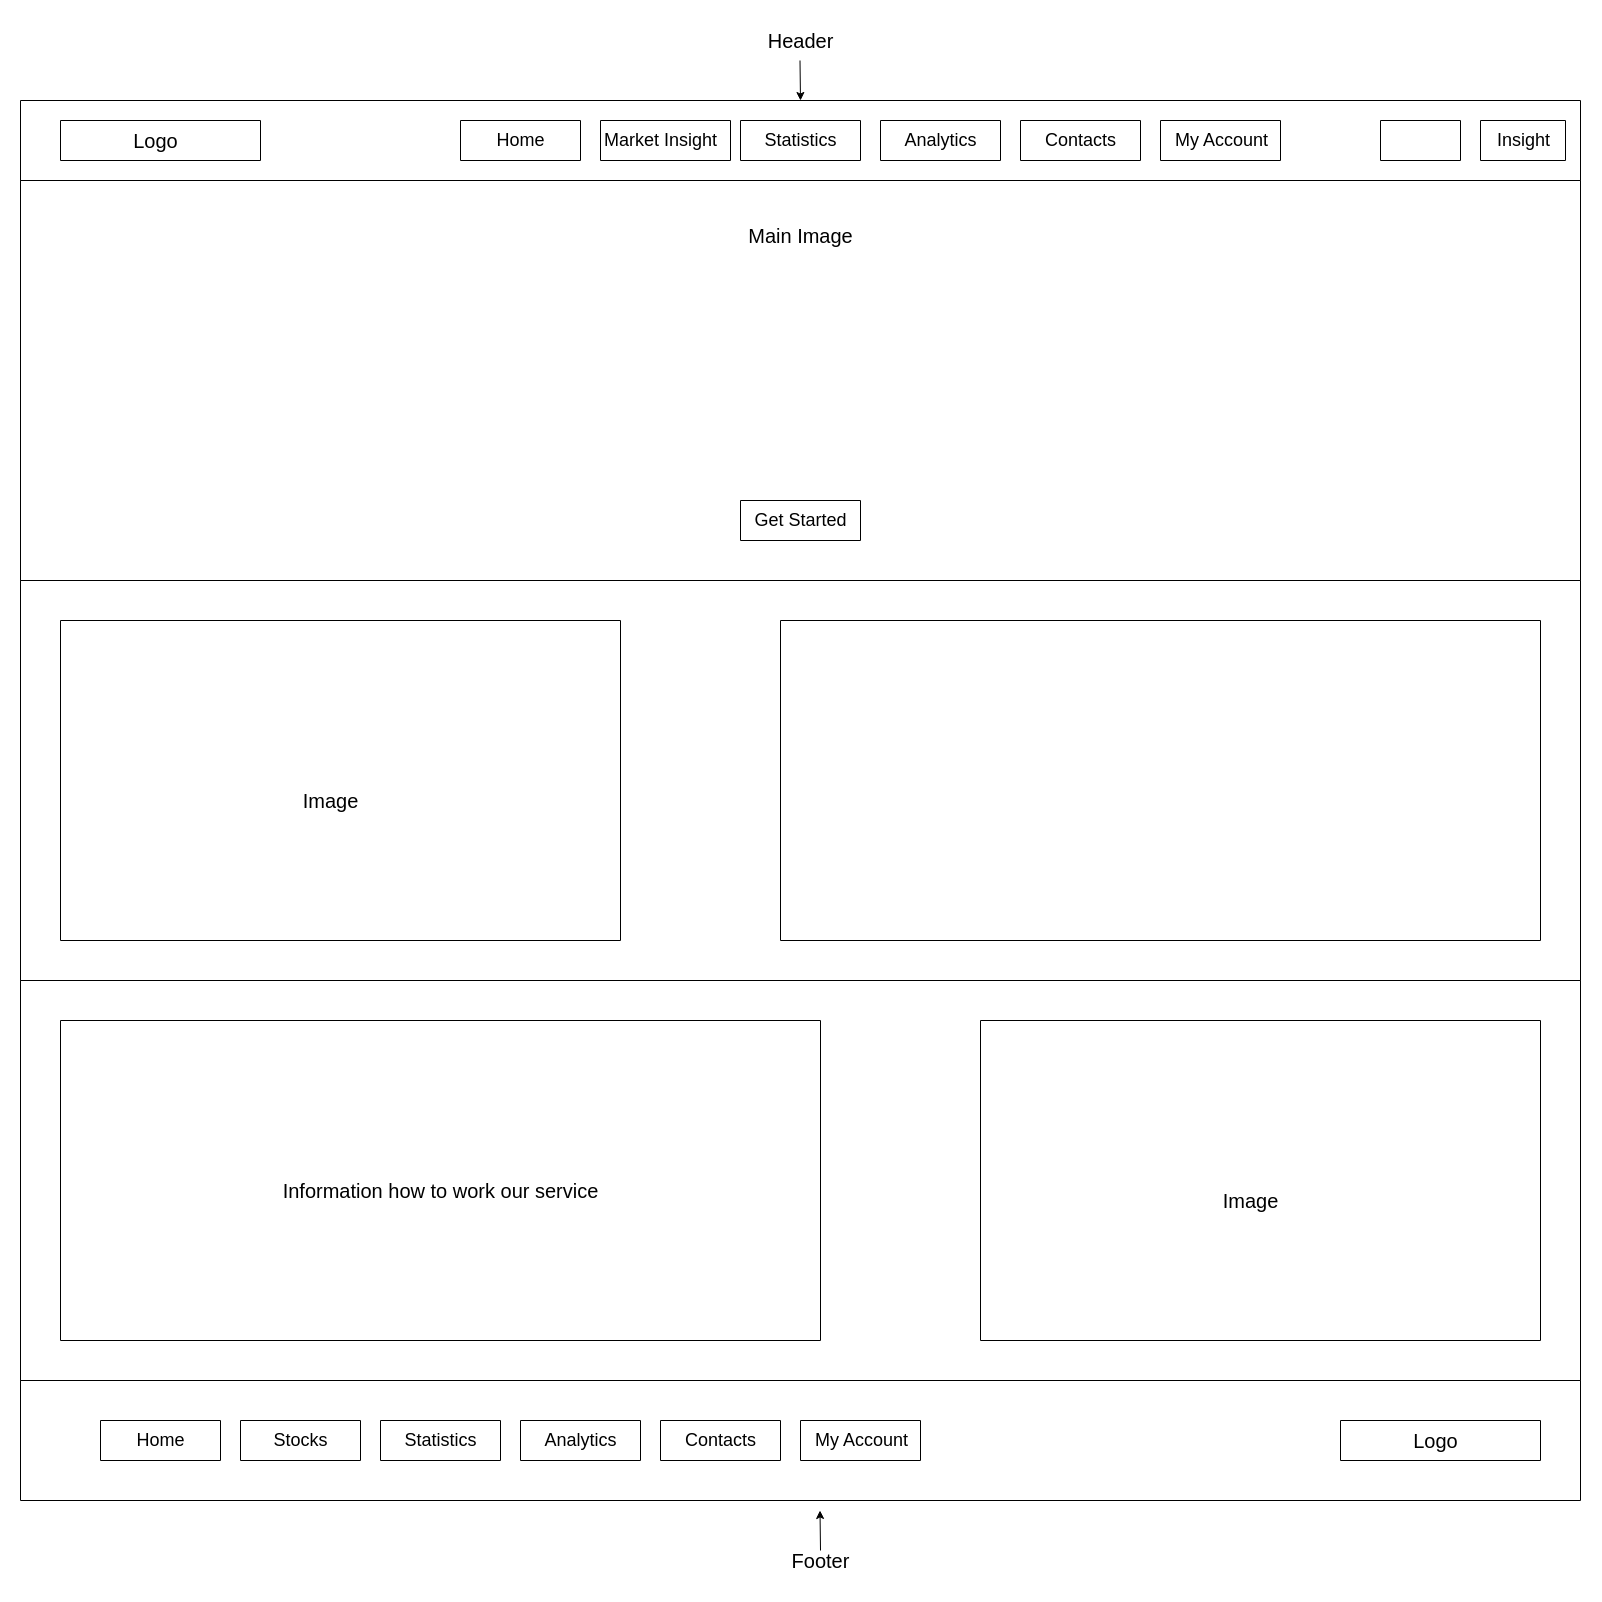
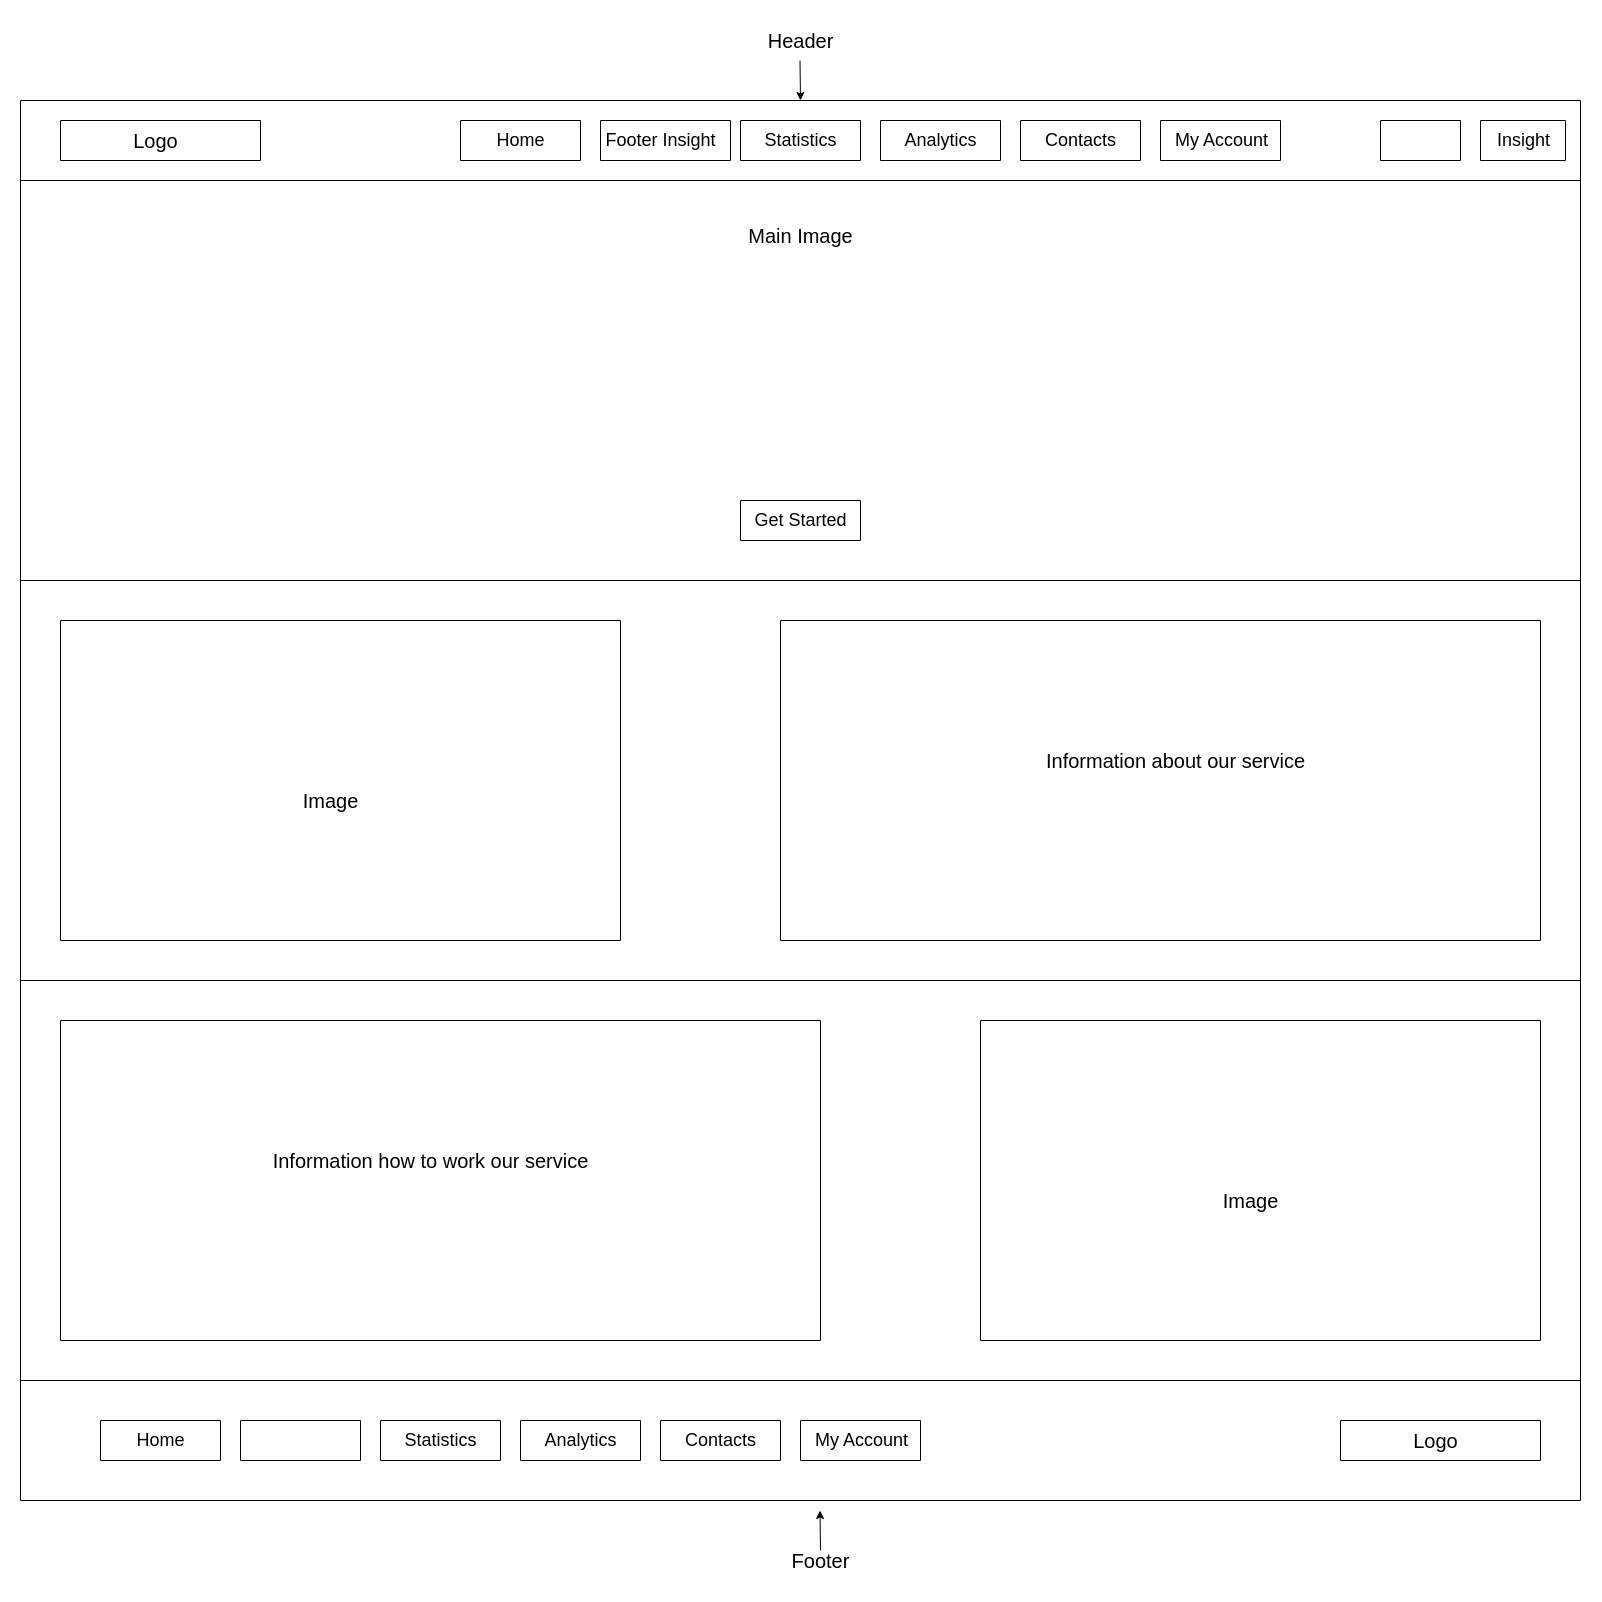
node "Market Insight": label "Market Insight" -> "Footer Insight"
node "Information about our service": added
node "Information how to work our service": moved (441, 1191) -> (431, 1161)
node "Stocks": removed
